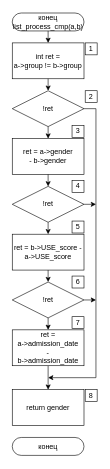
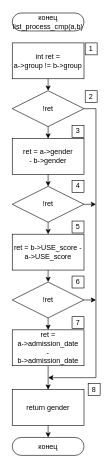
edge "конец list_process_cmp(a,b)" -> "int ret = a->group != b->group": removed
node "8": moved (92, 396) -> (95, 390)
edge "return gender" -> "конец": added
